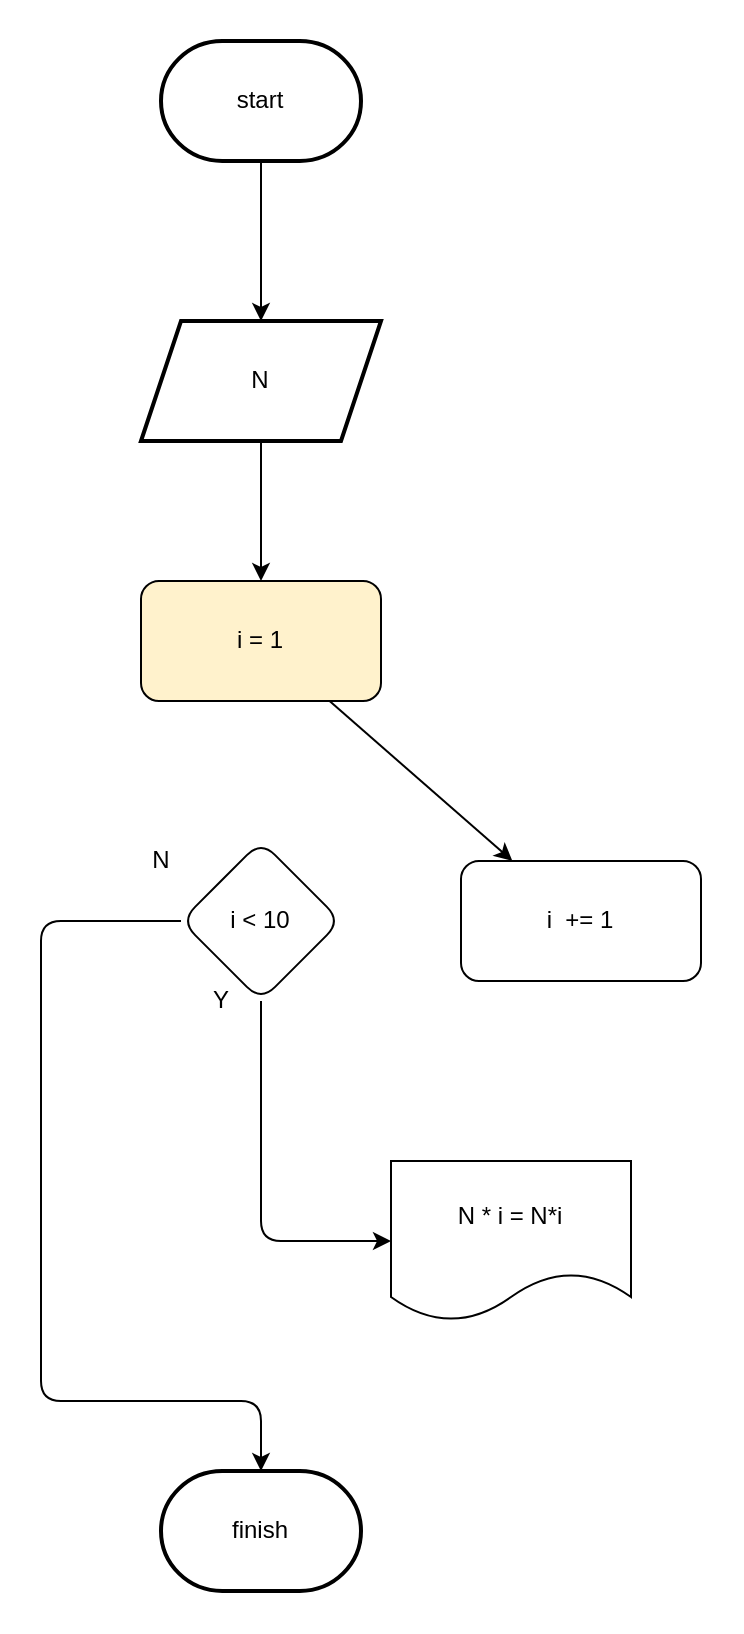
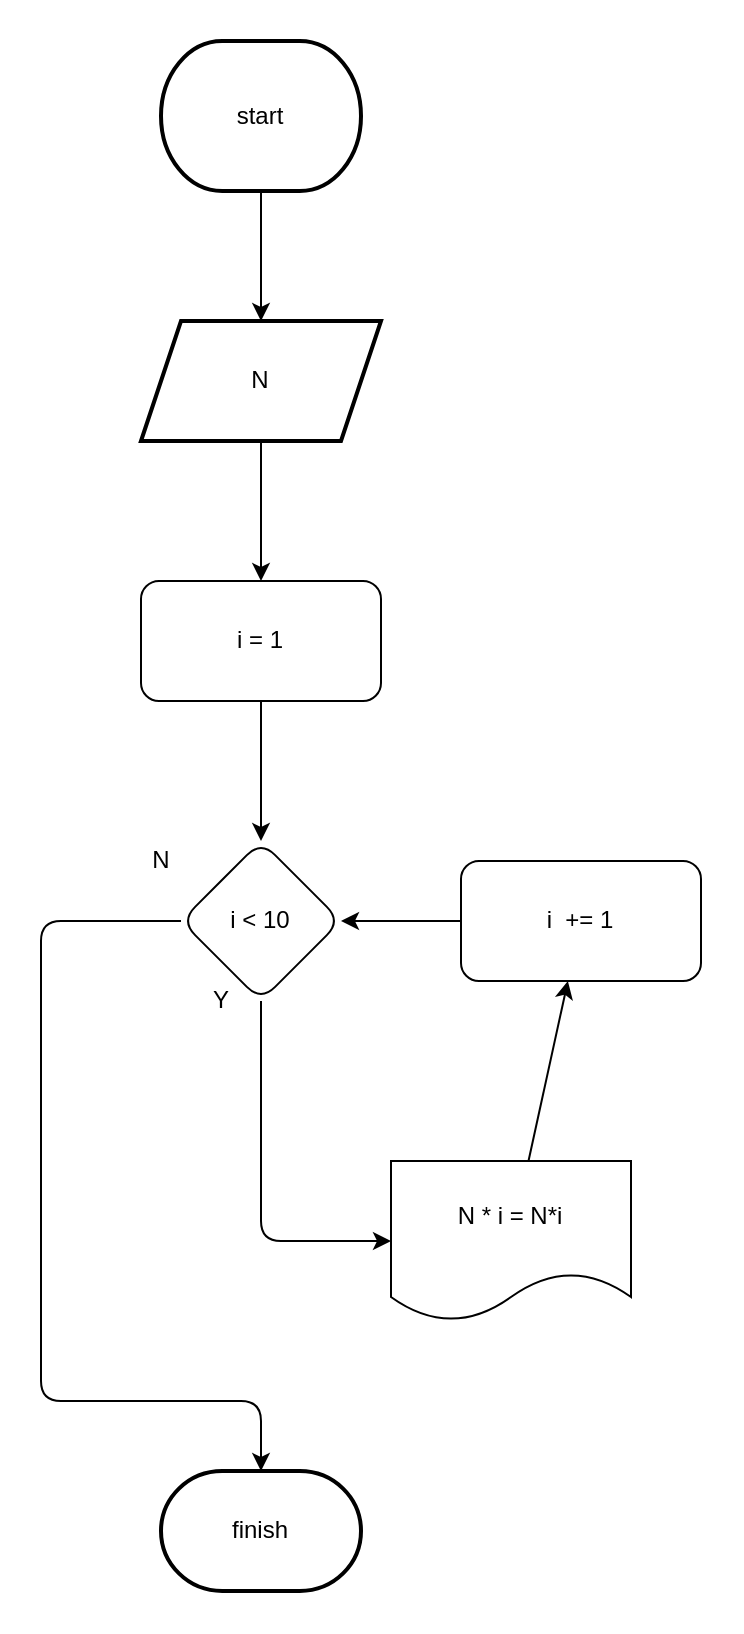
node "start": size 200x120 -> 200x150
node "i = 1": fillcolor #fff2cc -> #ffffff
edge "i = 1" -> "i += 1": now "i = 1" -> "i < 10"
edge "i += 1" -> "i < 10": added
edge "N * i = N*i" -> "i += 1": added
